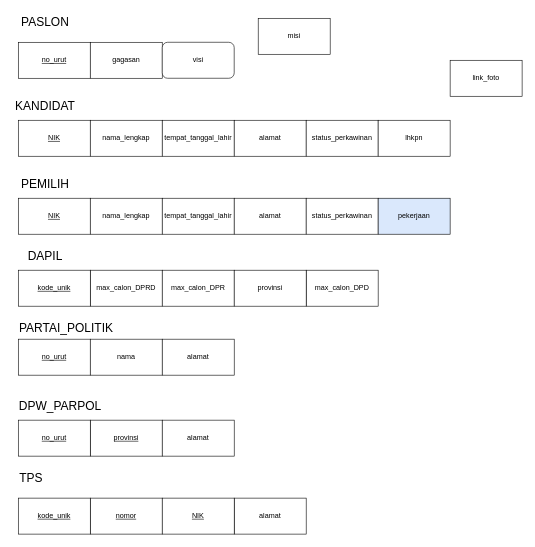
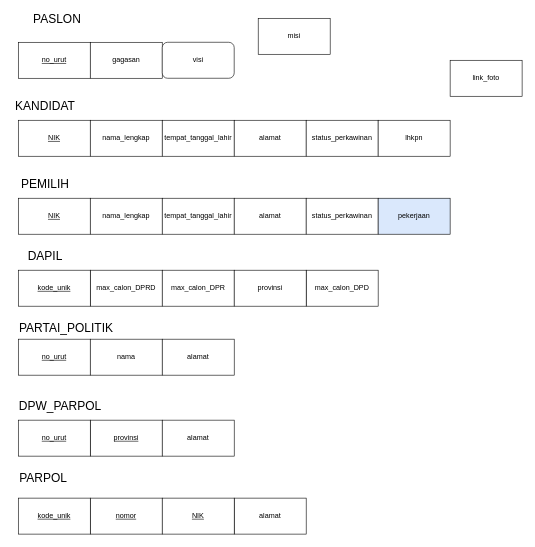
node "PASLON": moved (45, 21) -> (57, 18)
node "TPS": label "TPS" -> "PARPOL"
